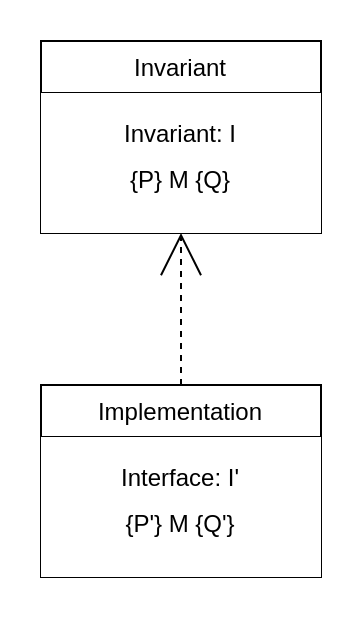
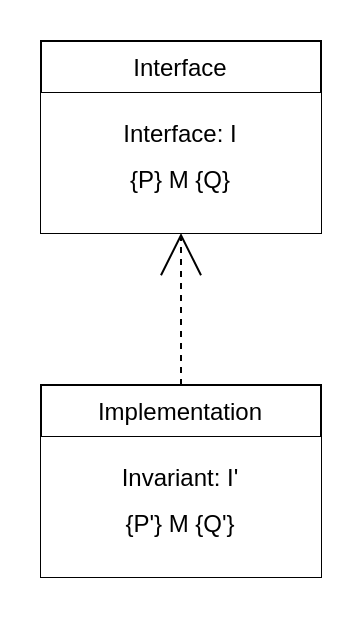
node "Invariant": label "Invariant" -> "Interface"
node "Invariant: I": label "Invariant: I" -> "Interface: I"
node "Interface: I'": label "Interface: I'" -> "Invariant: I'"
